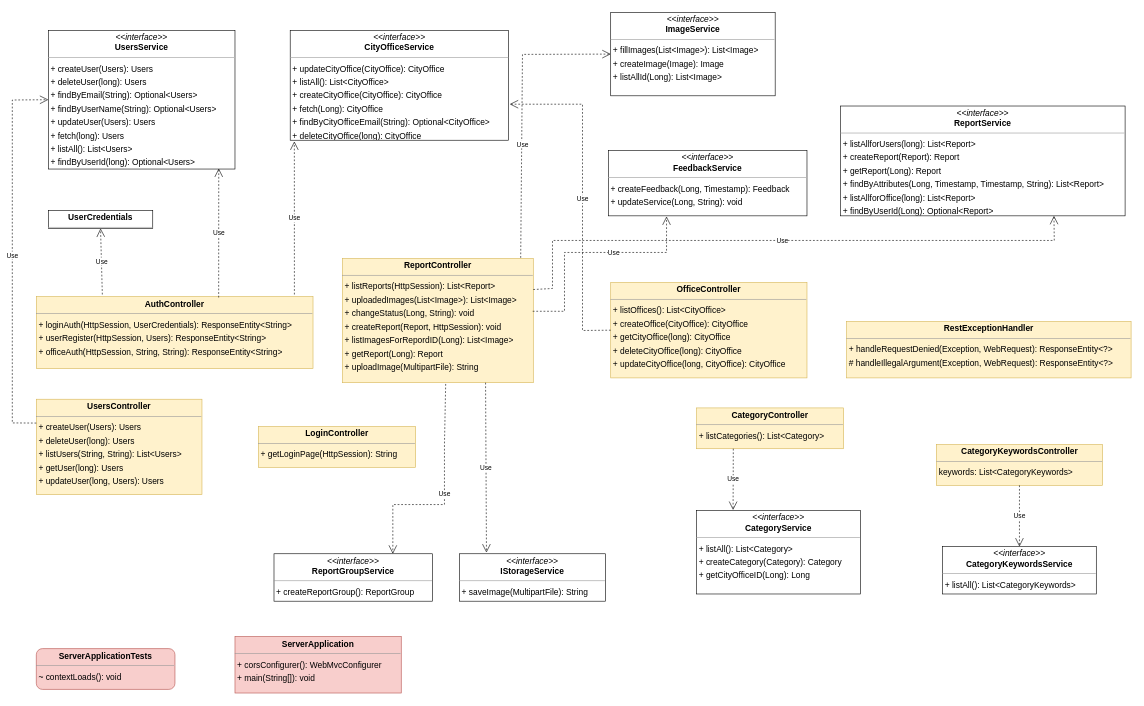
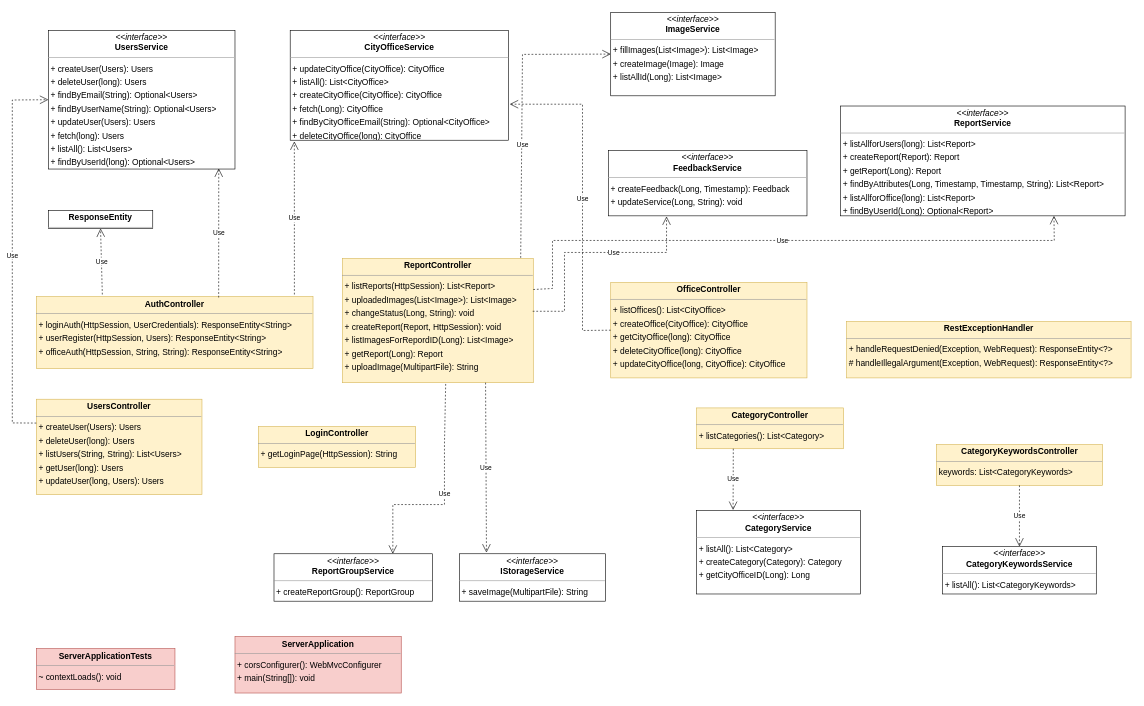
node "UserCredentials": label "UserCredentials" -> "ResponseEntity"
node "ServerApplicationTests ~ contextLoads(): void": shape rounded rectangle -> rectangle
